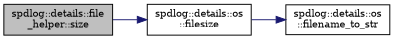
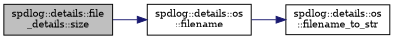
node "spdlog::details::file _helper::size": label "spdlog::details::file _helper::size" -> "spdlog::details::file _details::size"
node "spdlog::details::os ::filesize": label "spdlog::details::os ::filesize" -> "spdlog::details::os ::filename"
